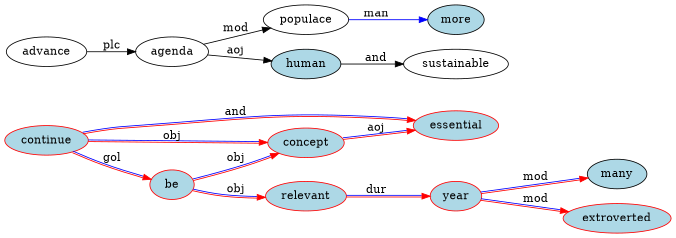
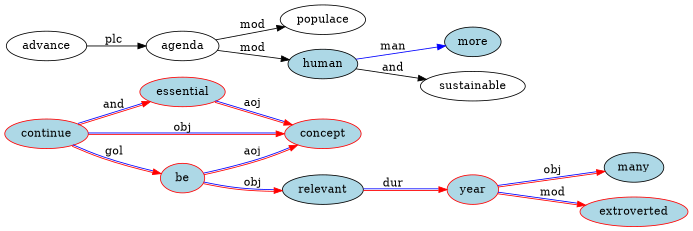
edge "populace" -> "more": now "human" -> "more"
edge "agenda" -> "human": label "aoj" -> "mod"
edge "concept" -> "essential": reversed
edge "be" -> "concept": label "obj" -> "aoj"
edge "year" -> "many": label "mod" -> "obj"
node "relevant": color red -> black
